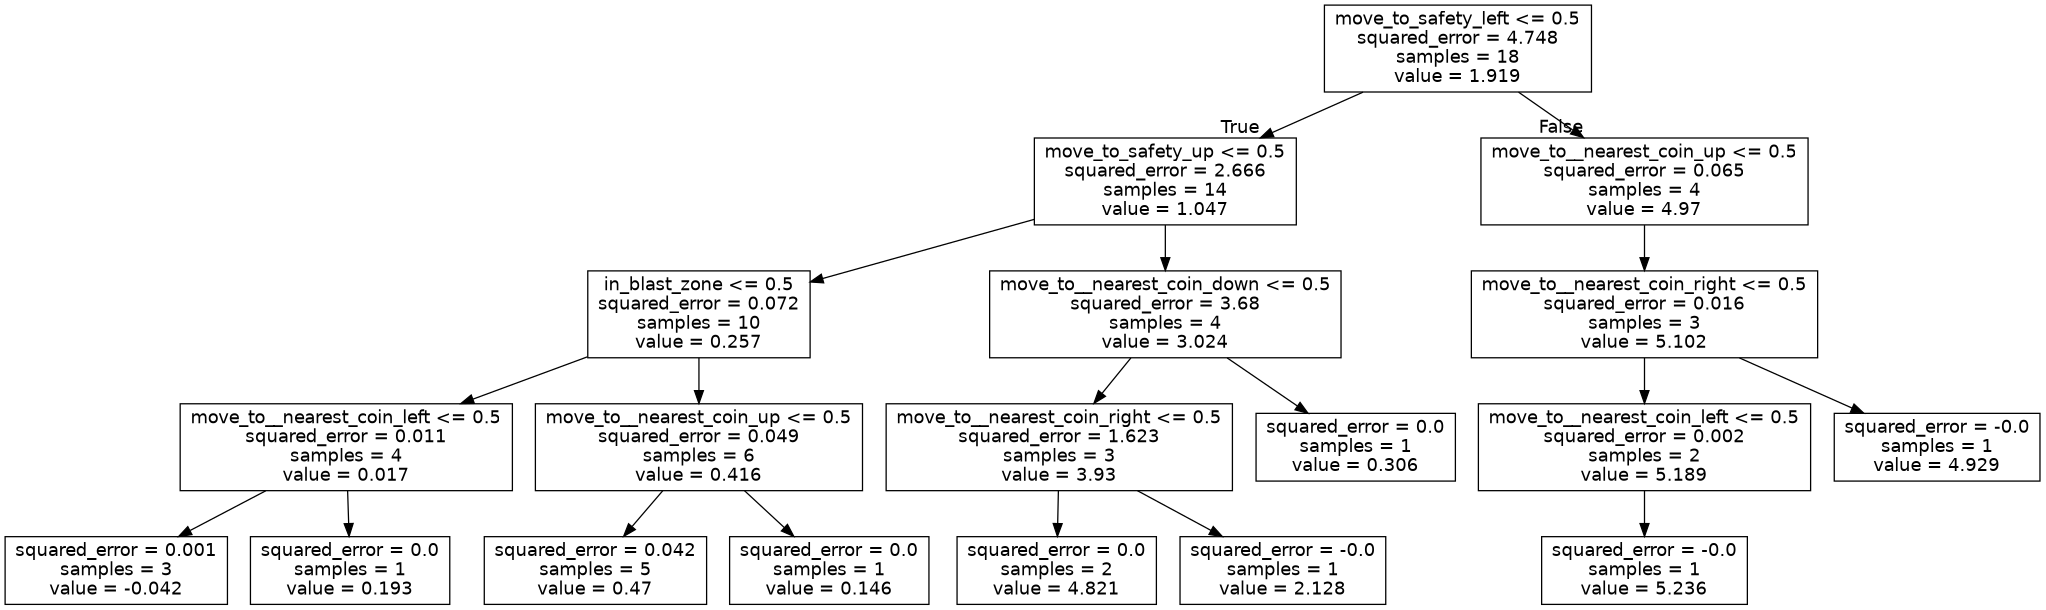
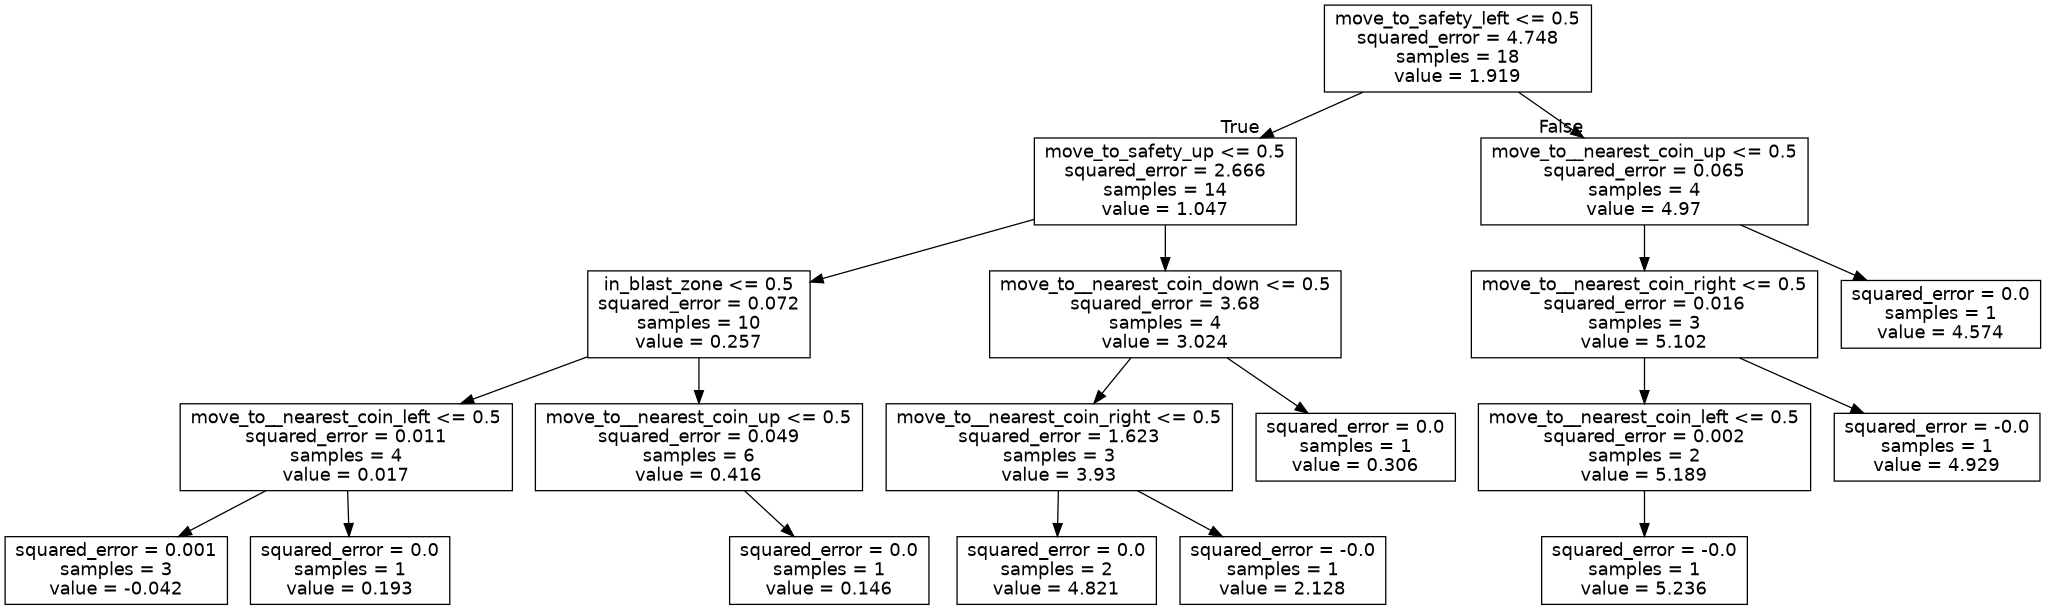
node "squared_error = 0.0 samples = 1 value = 4.574": added
node "squared_error = 0.042 samples = 5 value = 0.47": removed
